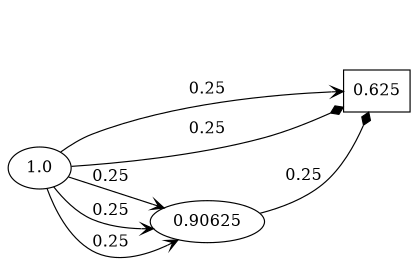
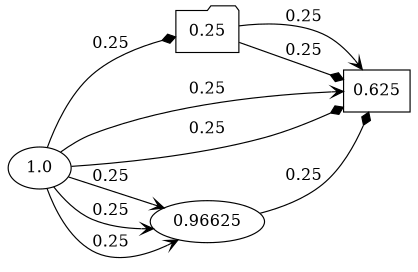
node "0.25": added
node "0.90625": label "0.90625" -> "0.96625"
